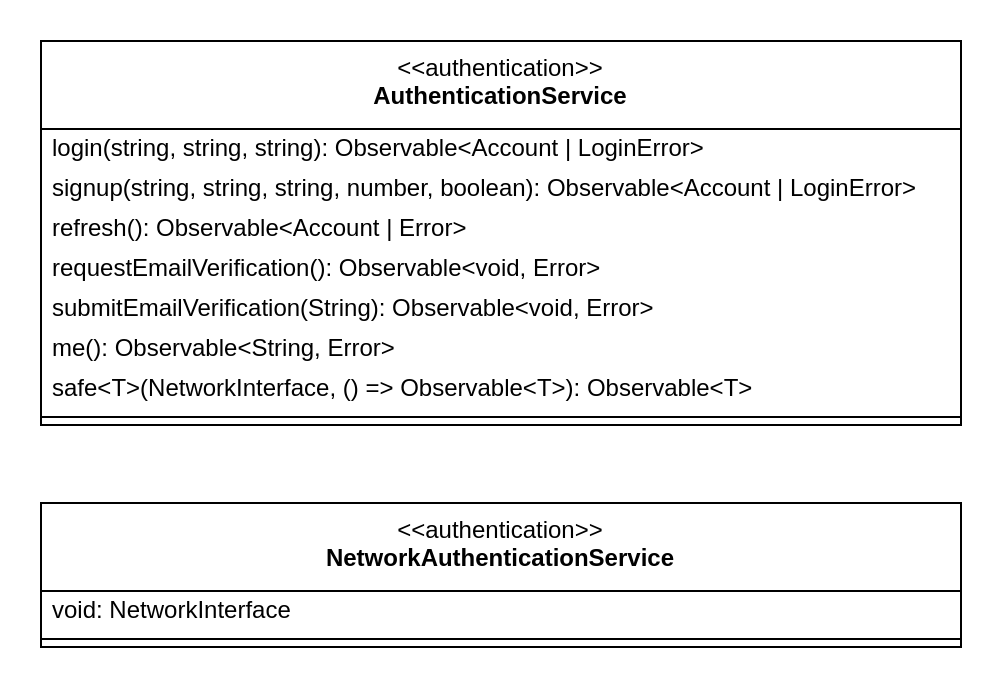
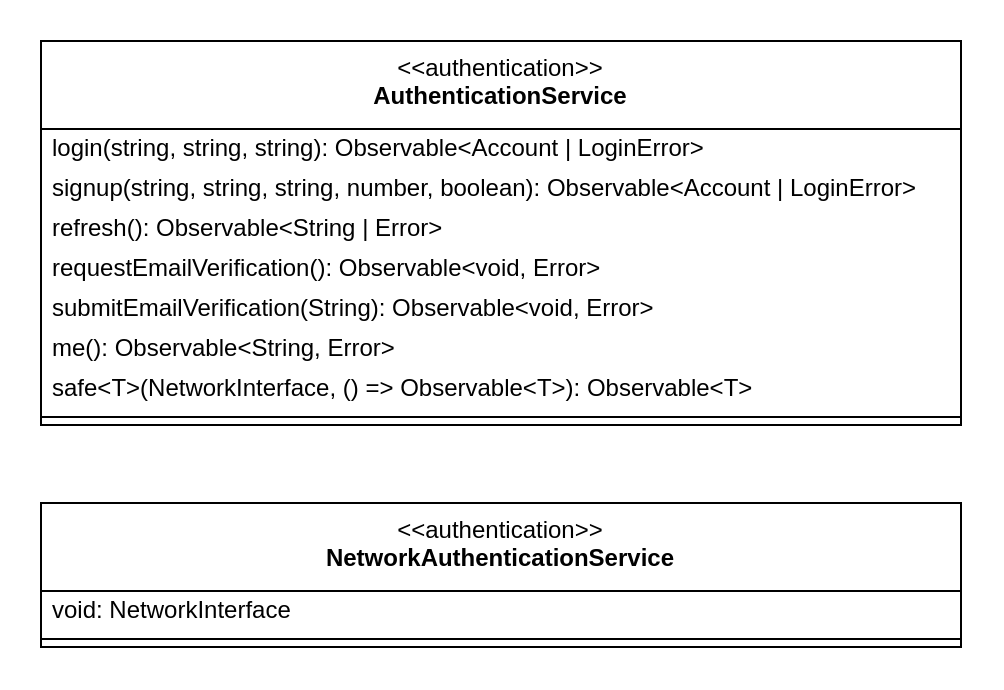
node "refresh(): Observable<Account | Error>": label "refresh(): Observable<Account | Error>" -> "refresh(): Observable<String | Error>"
